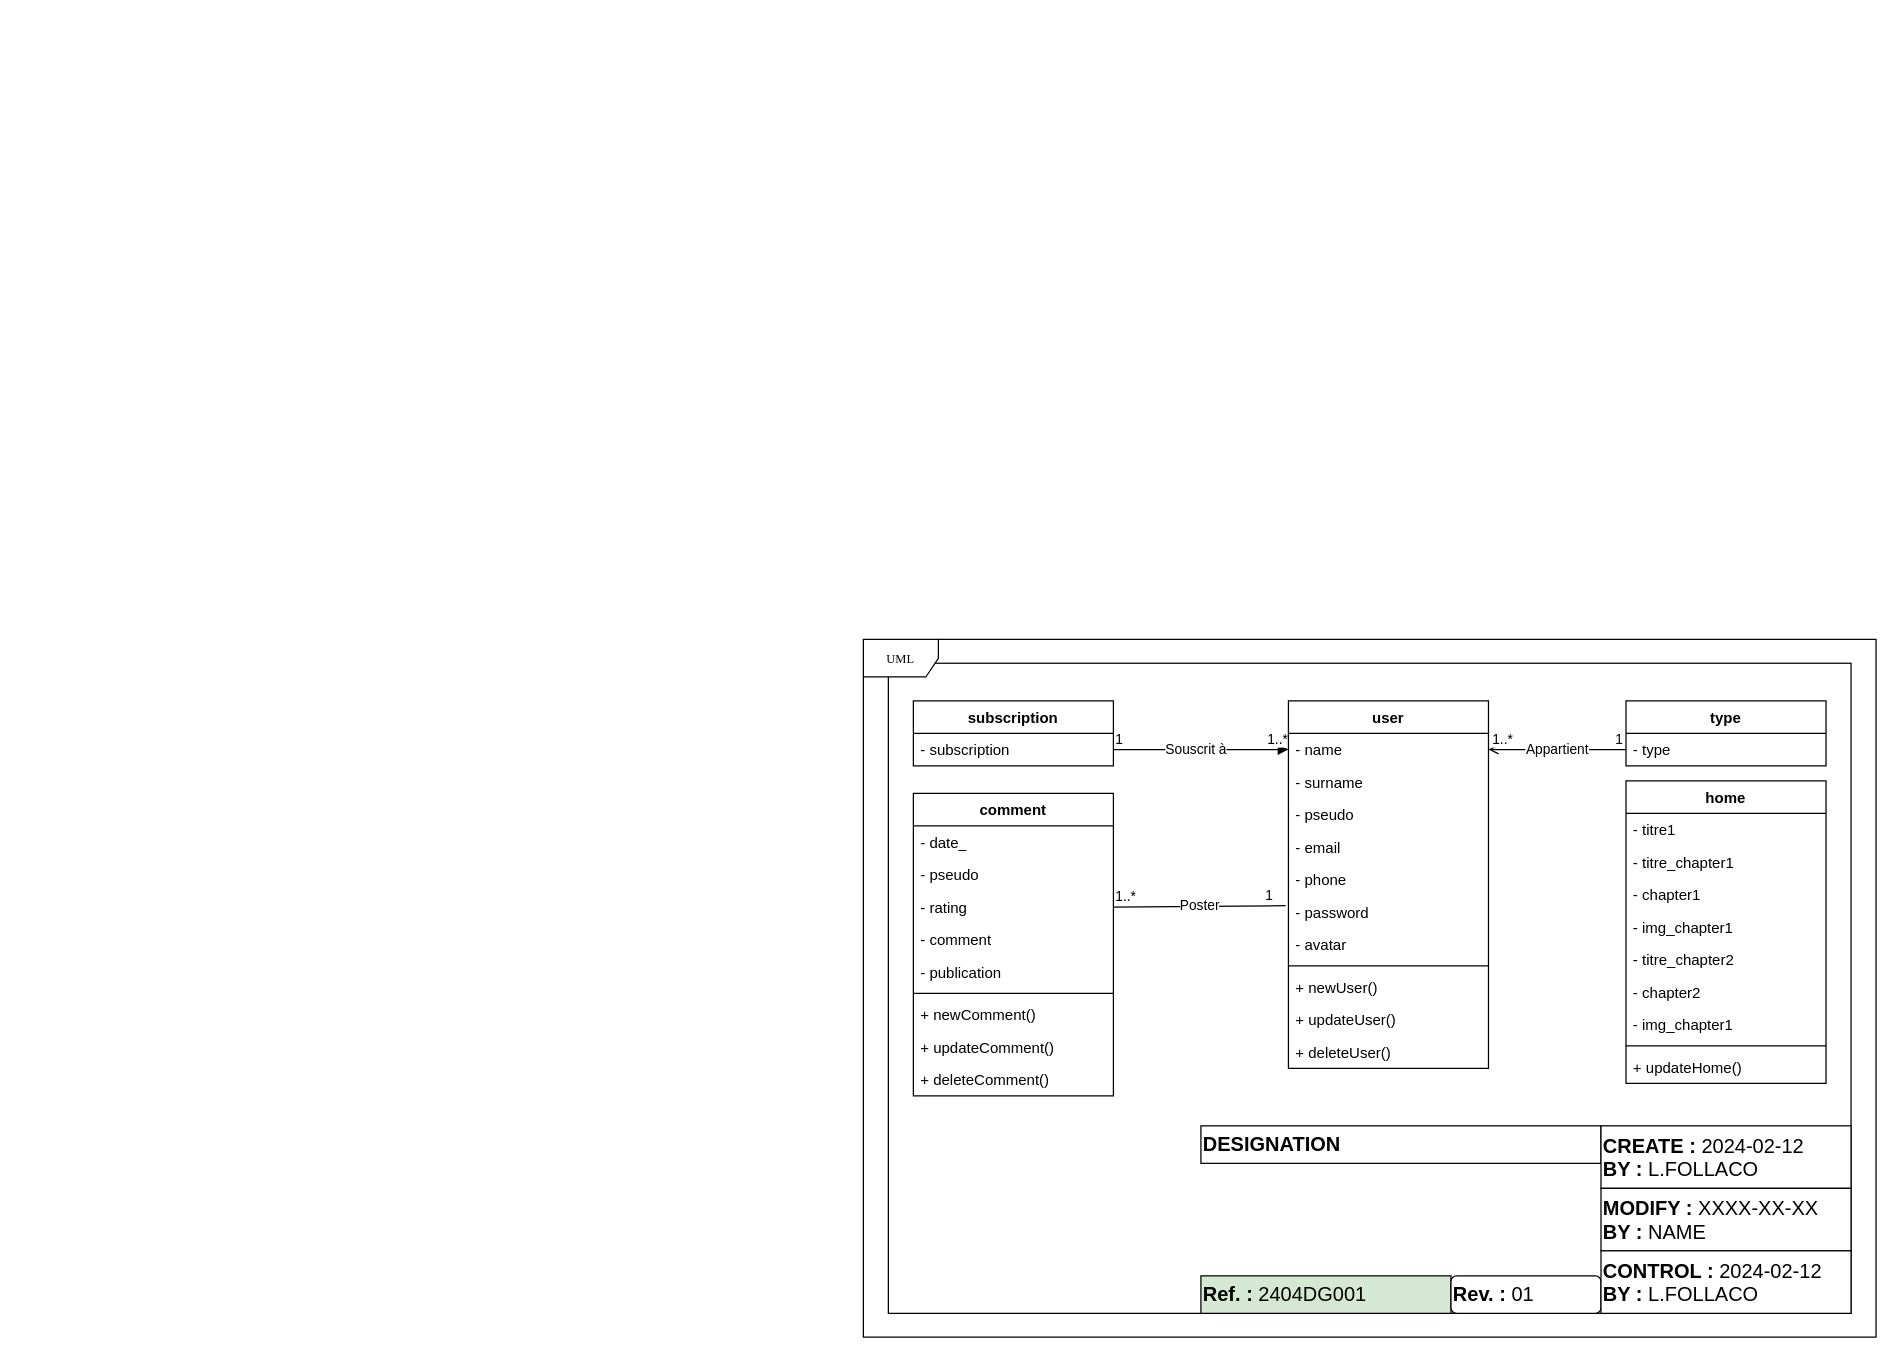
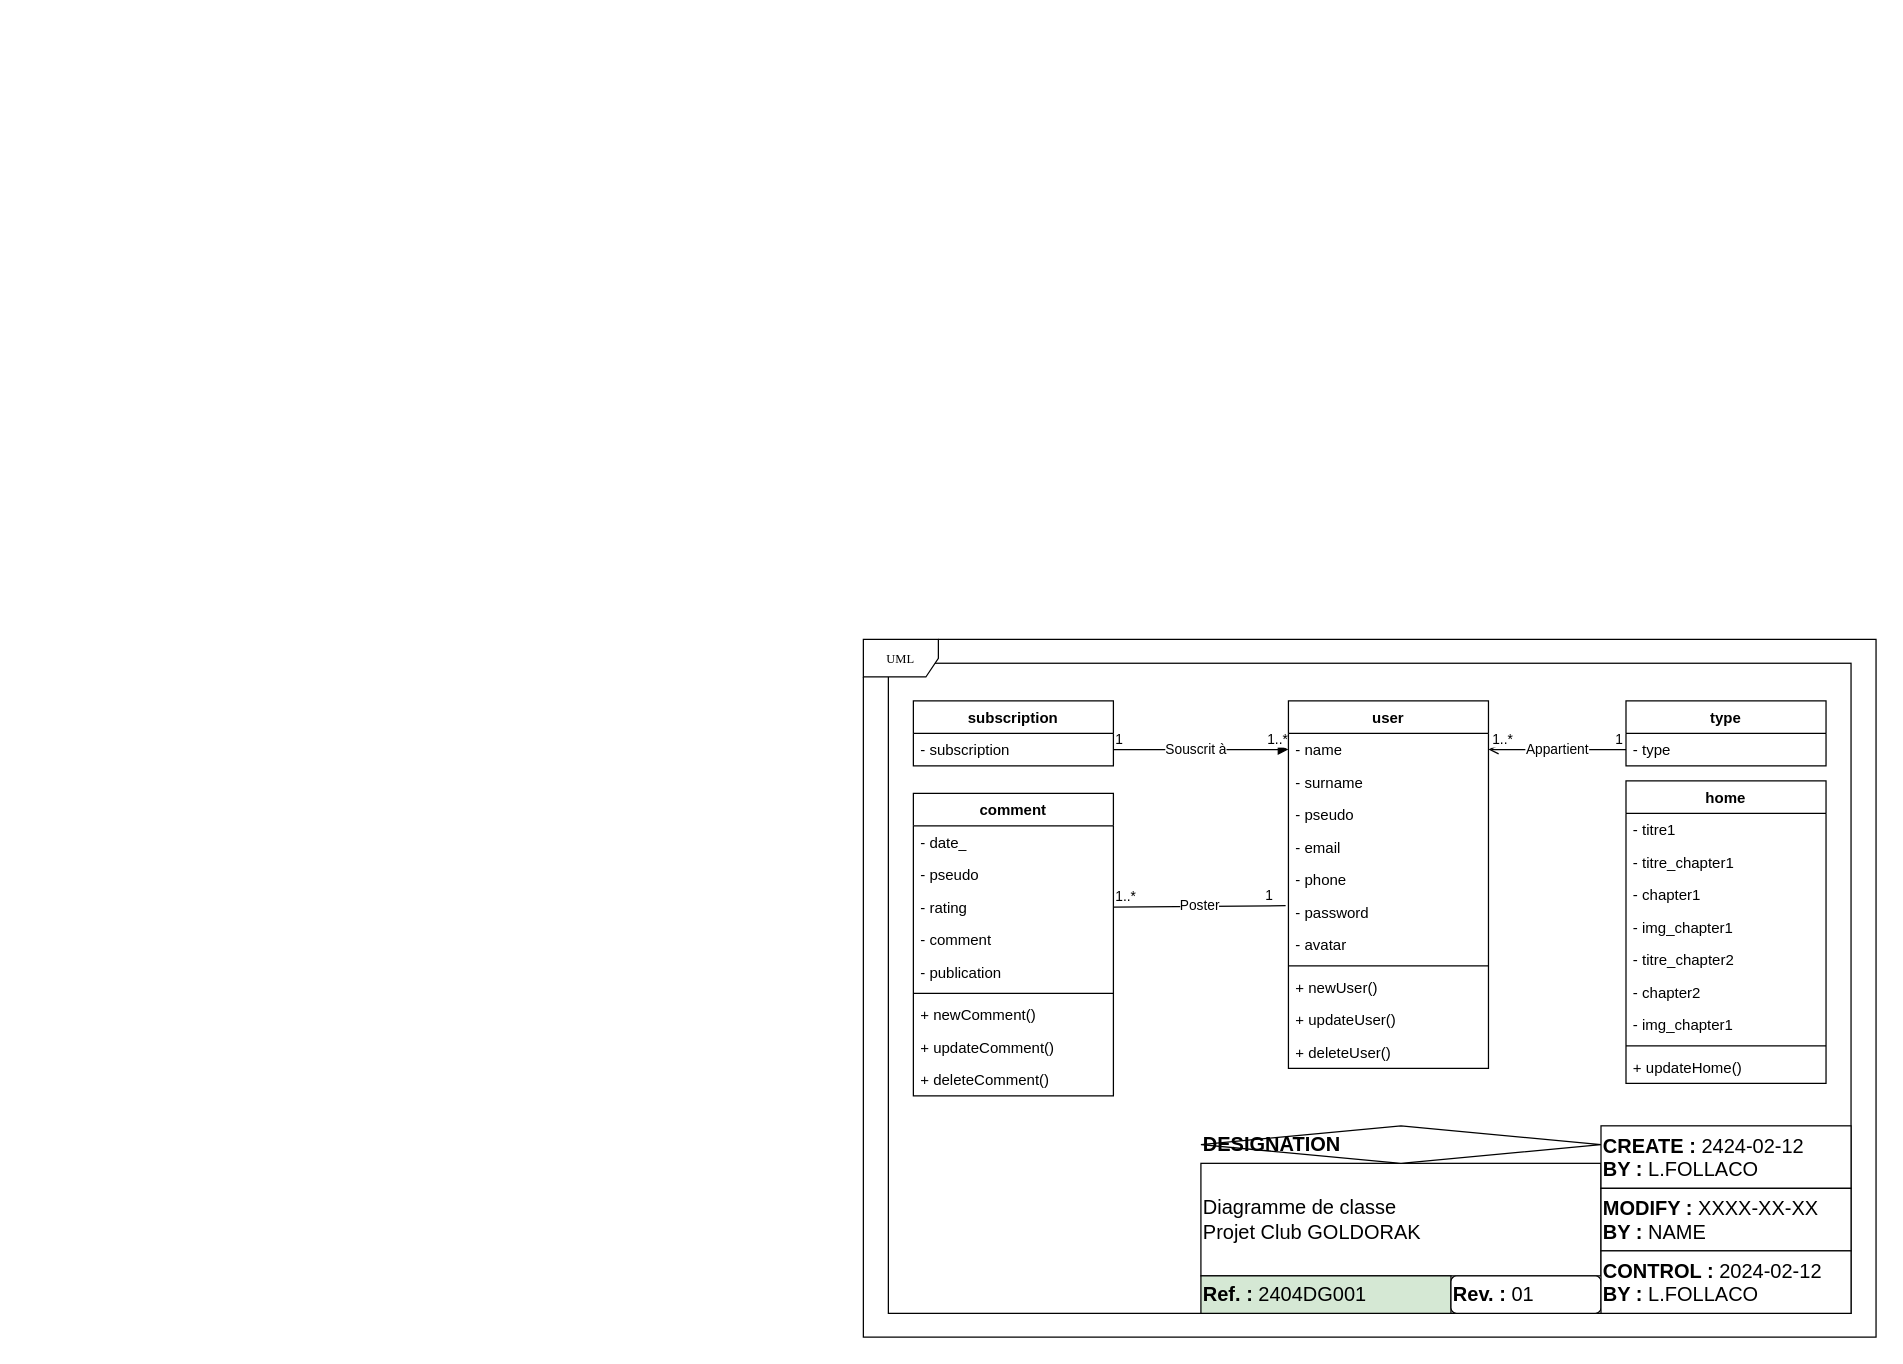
node "DESIGNATION": shape rectangle -> diamond
node "CREATE : 2024-02-12 BY : L.FOLLACO": label "CREATE : 2024-02-12 BY : L.FOLLACO" -> "CREATE : 2424-02-12 BY : L.FOLLACO"
node "Diagramme de classe Projet Club GOLDORAK": added
